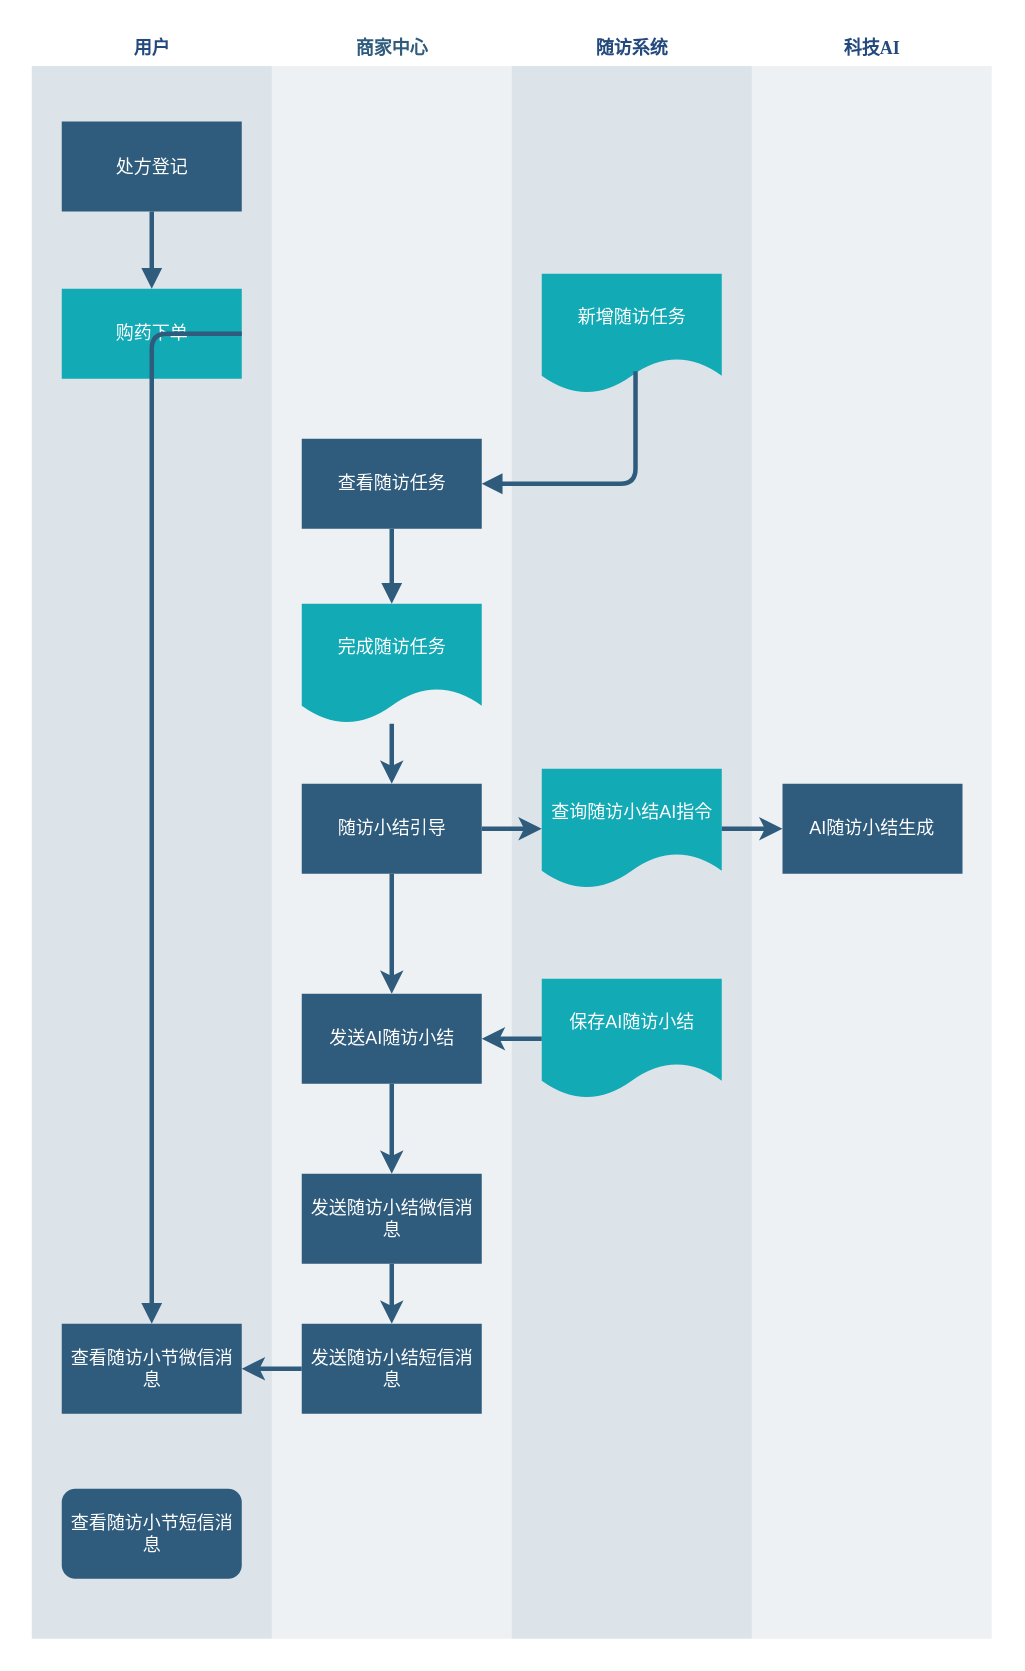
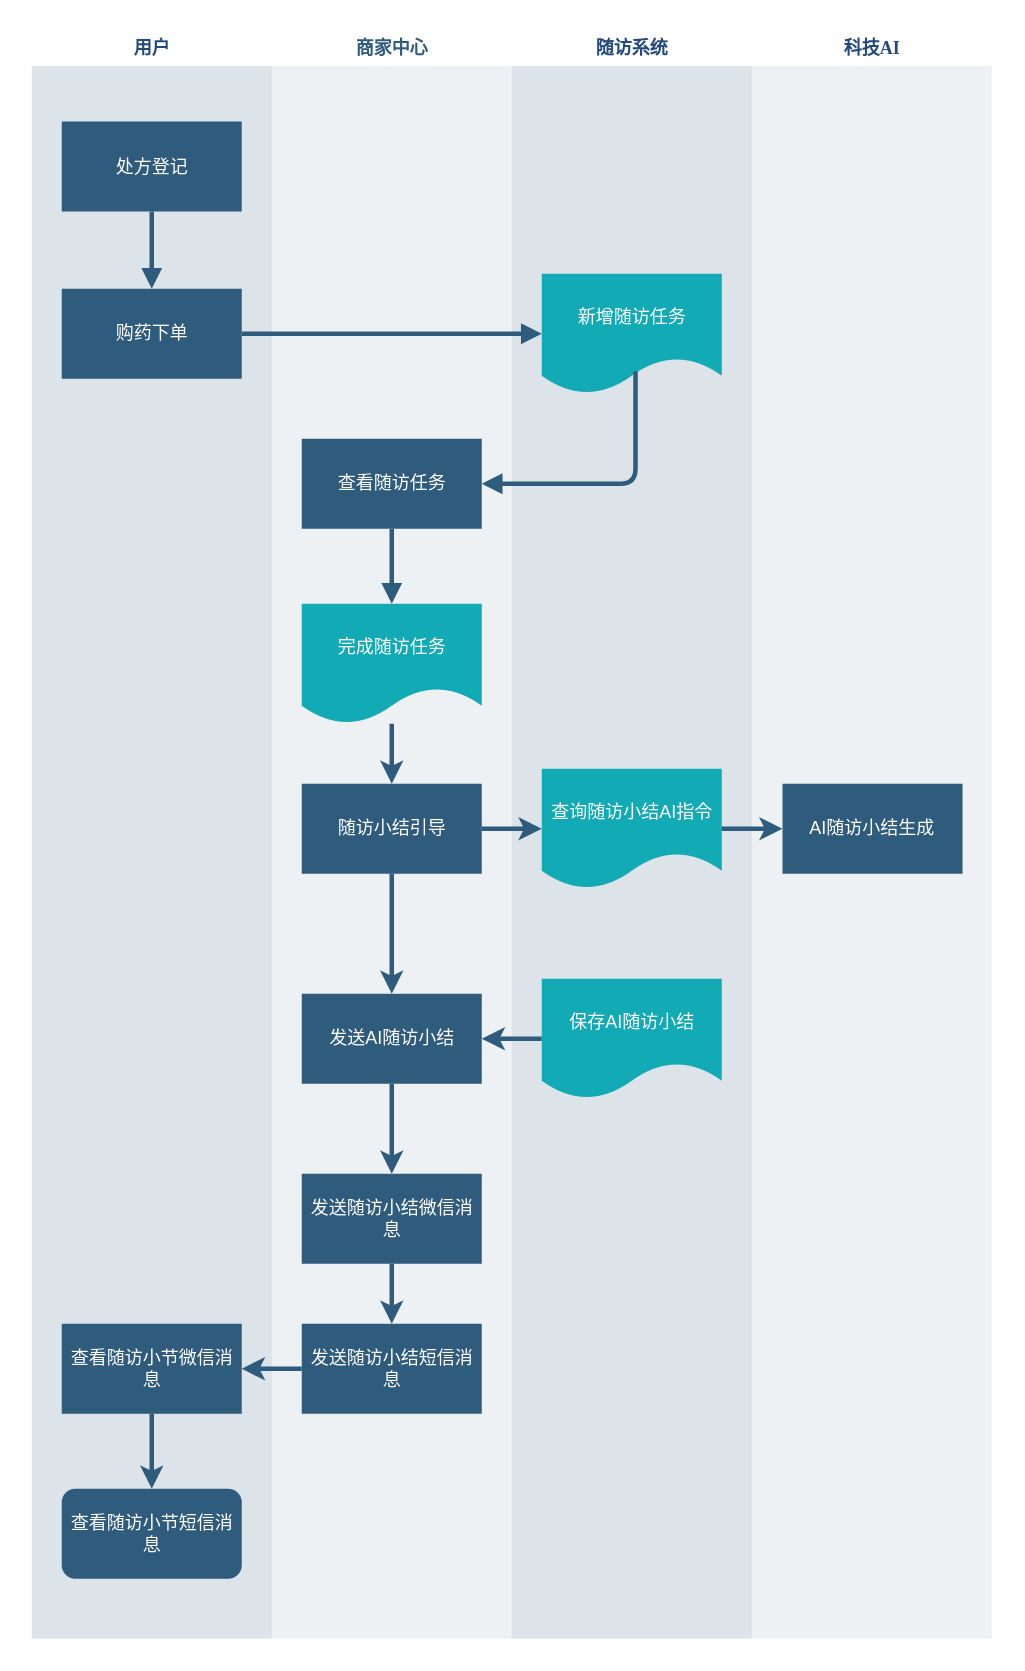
node "购药下单": fillcolor #12aab5 -> #2f5b7c
edge "购药下单" -> "查看随访小节微信消息": now "购药下单" -> "新增随访任务"
edge "查看随访小节微信消息" -> "查看随访小节短信消息": added
